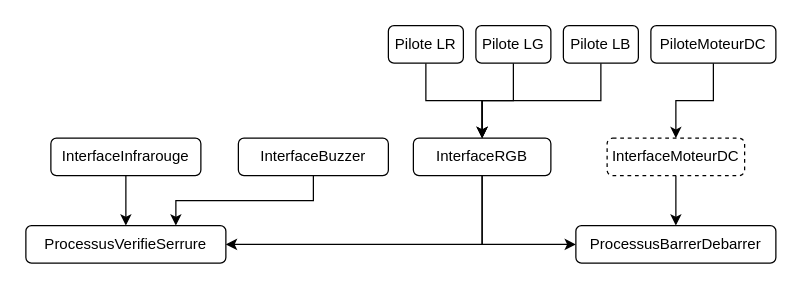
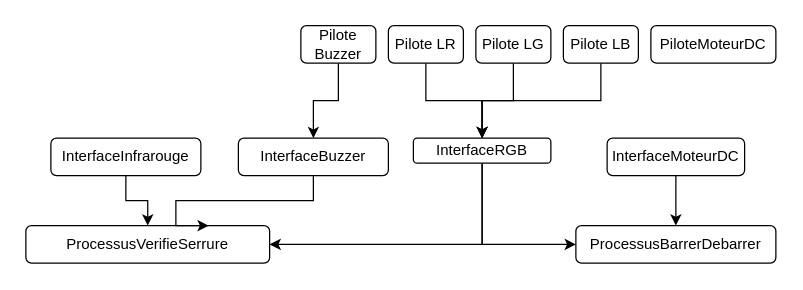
node "Pilote Buzzer": added
edge "Pilote Buzzer" -> "InterfaceBuzzer": added
edge "PiloteMoteurDC" -> "InterfaceMoteurDC": removed
node "InterfaceRGB": size 138x38 -> 138x25
node "InterfaceMoteurDC": style dashed -> solid
node "ProcessusVerifieSerrure": size 200x38 -> 244x38
